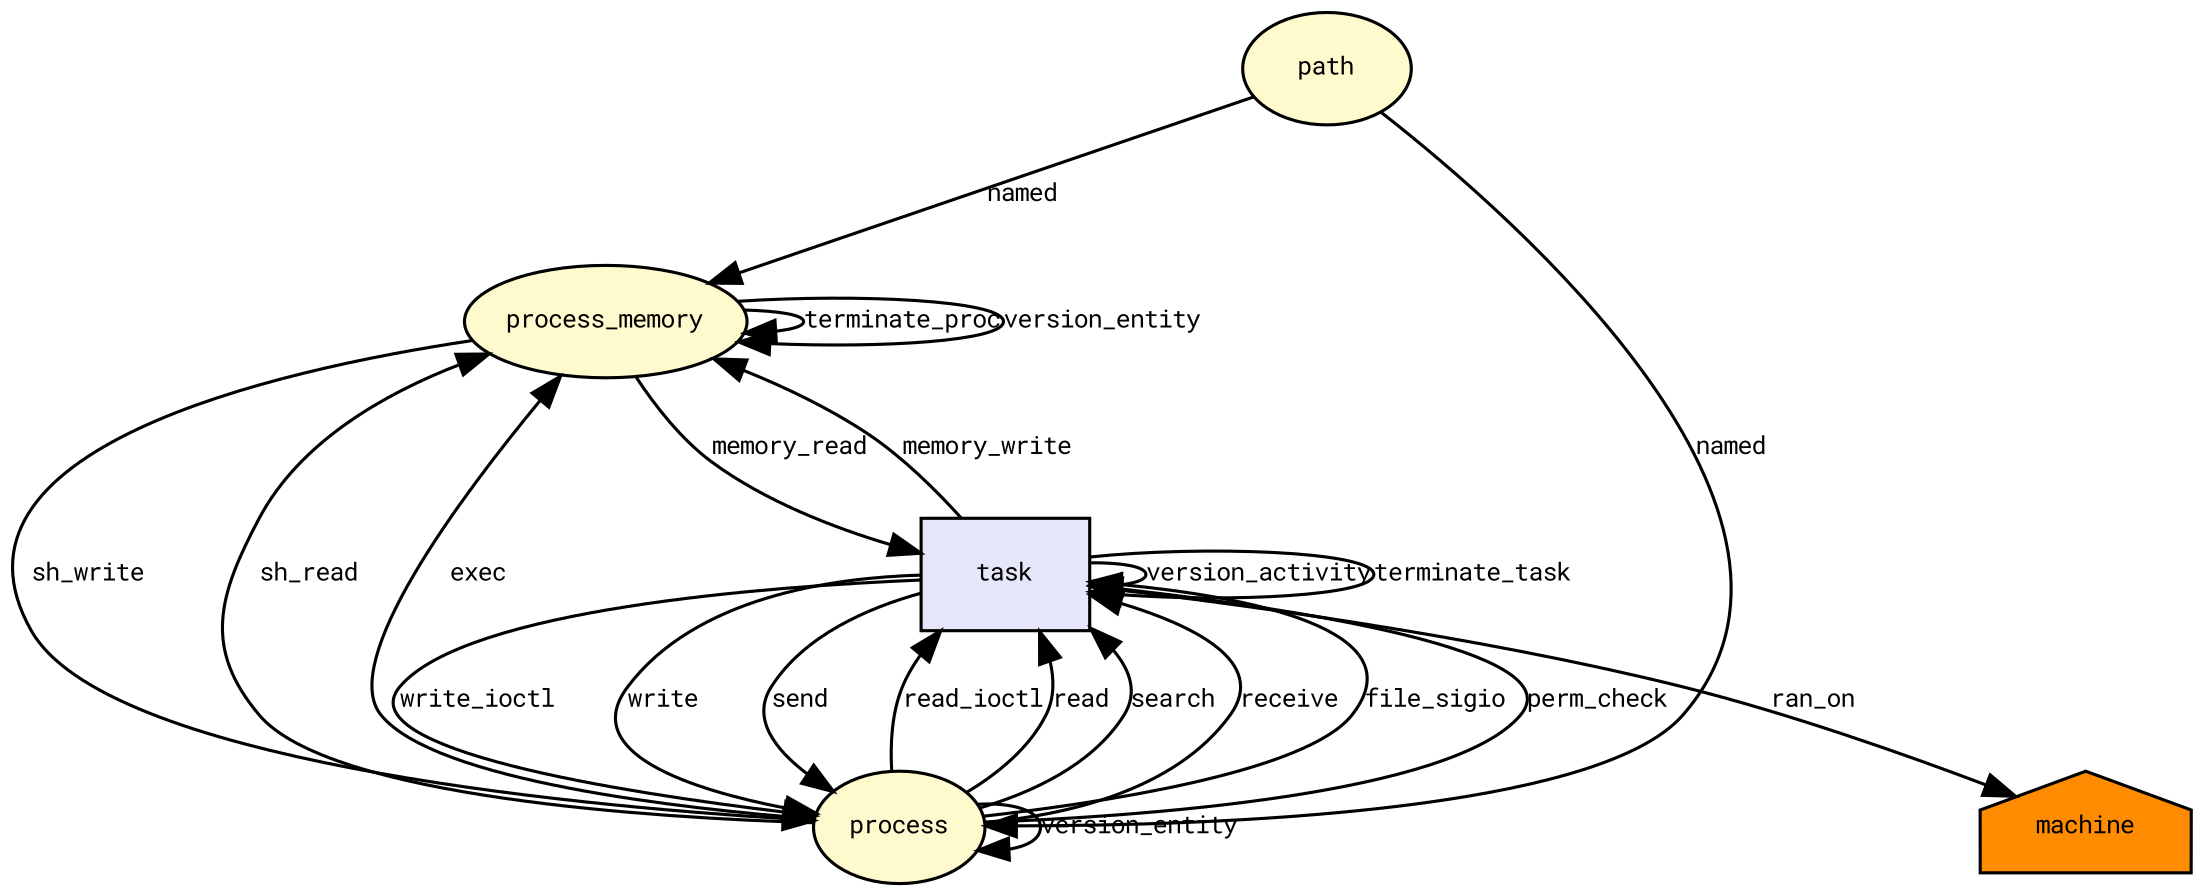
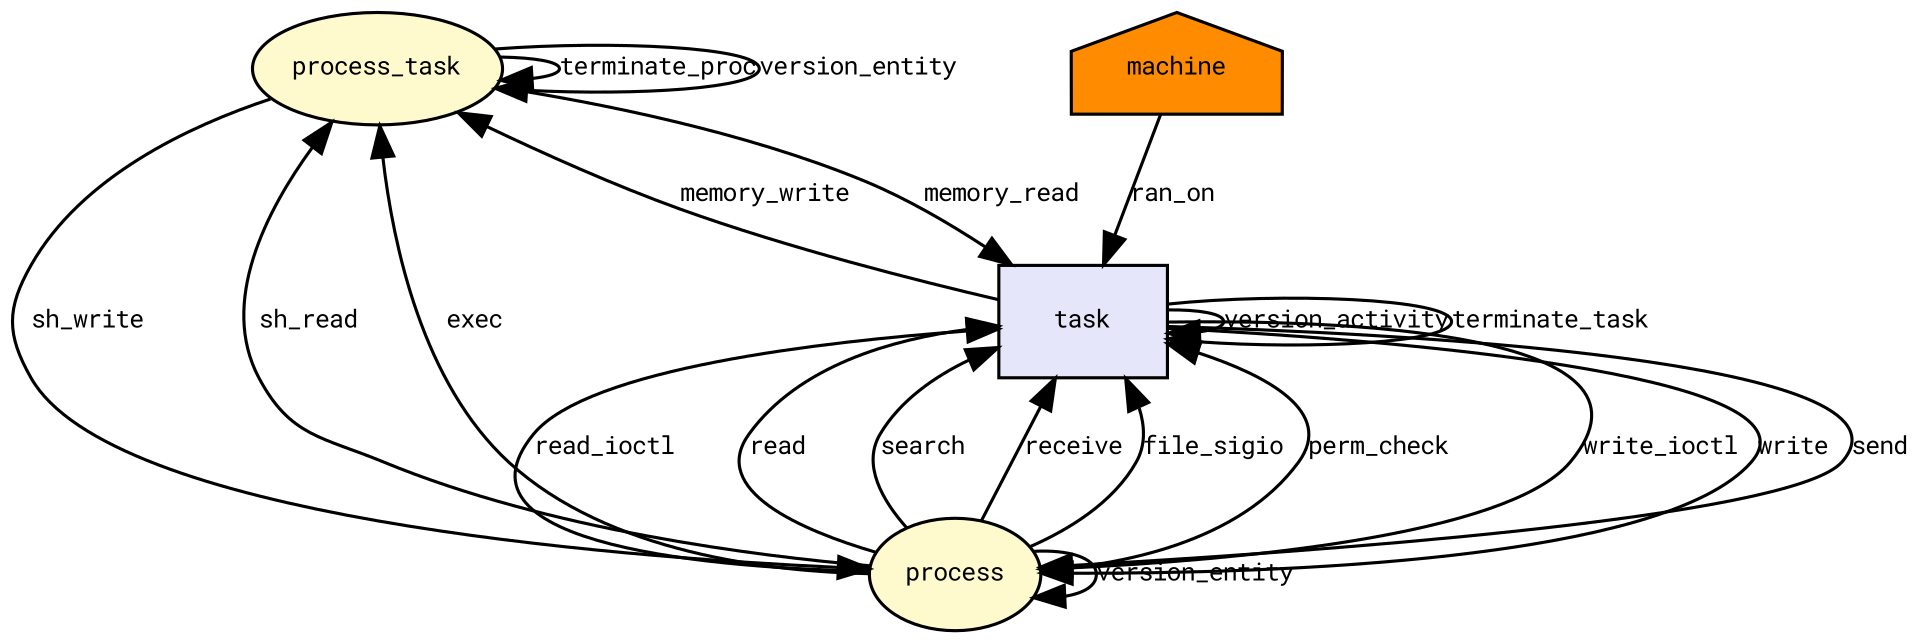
node "path": removed
node "process_memory": label "process_memory" -> "process_task"
edge "task" -> "machine": reversed
